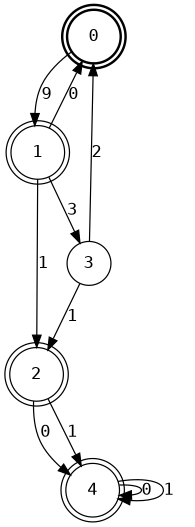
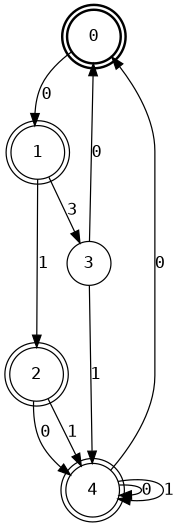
edge "0" -> "1": label "9" -> "0"
edge "1" -> "0": now "4" -> "0"
edge "3" -> "0": label "2" -> "0"
edge "3" -> "2": now "3" -> "4"
